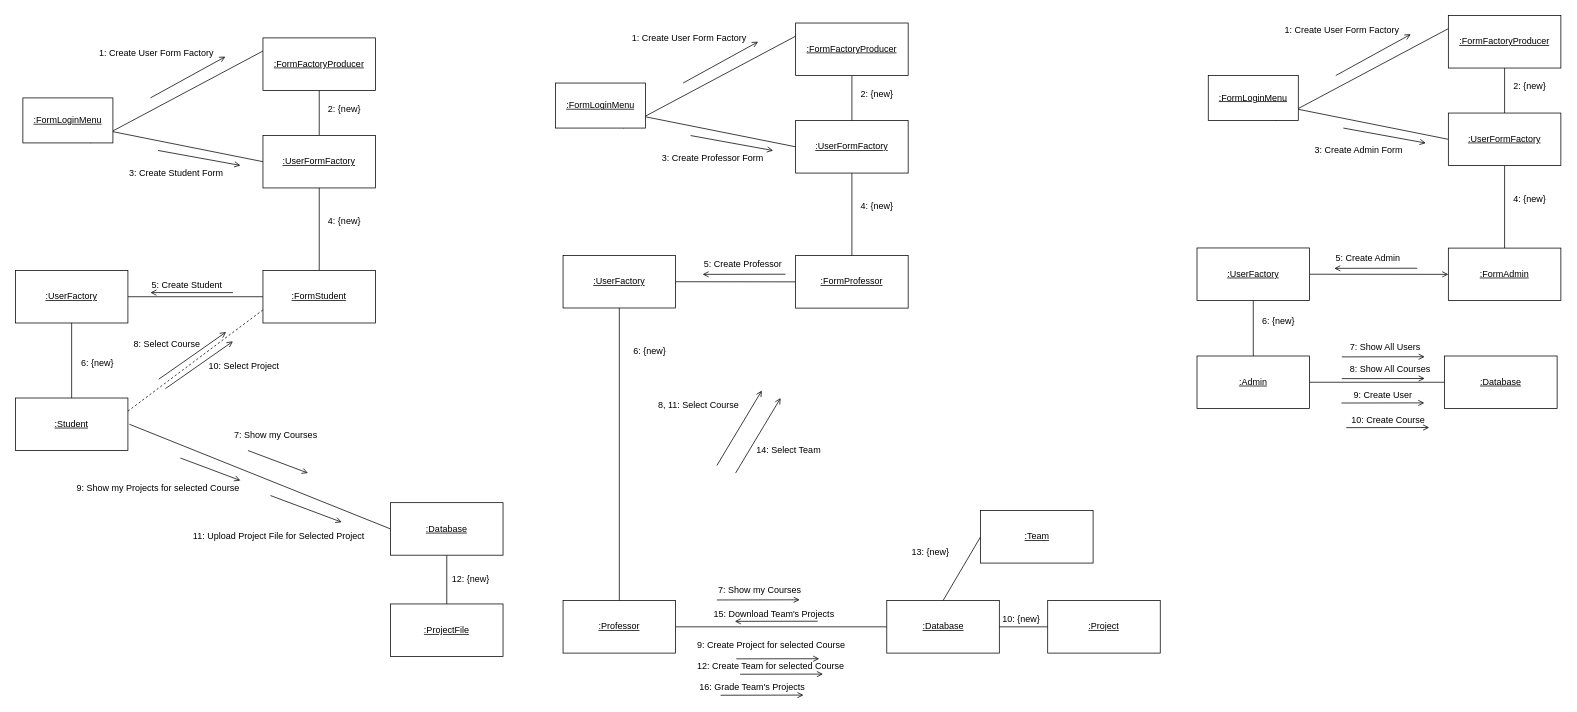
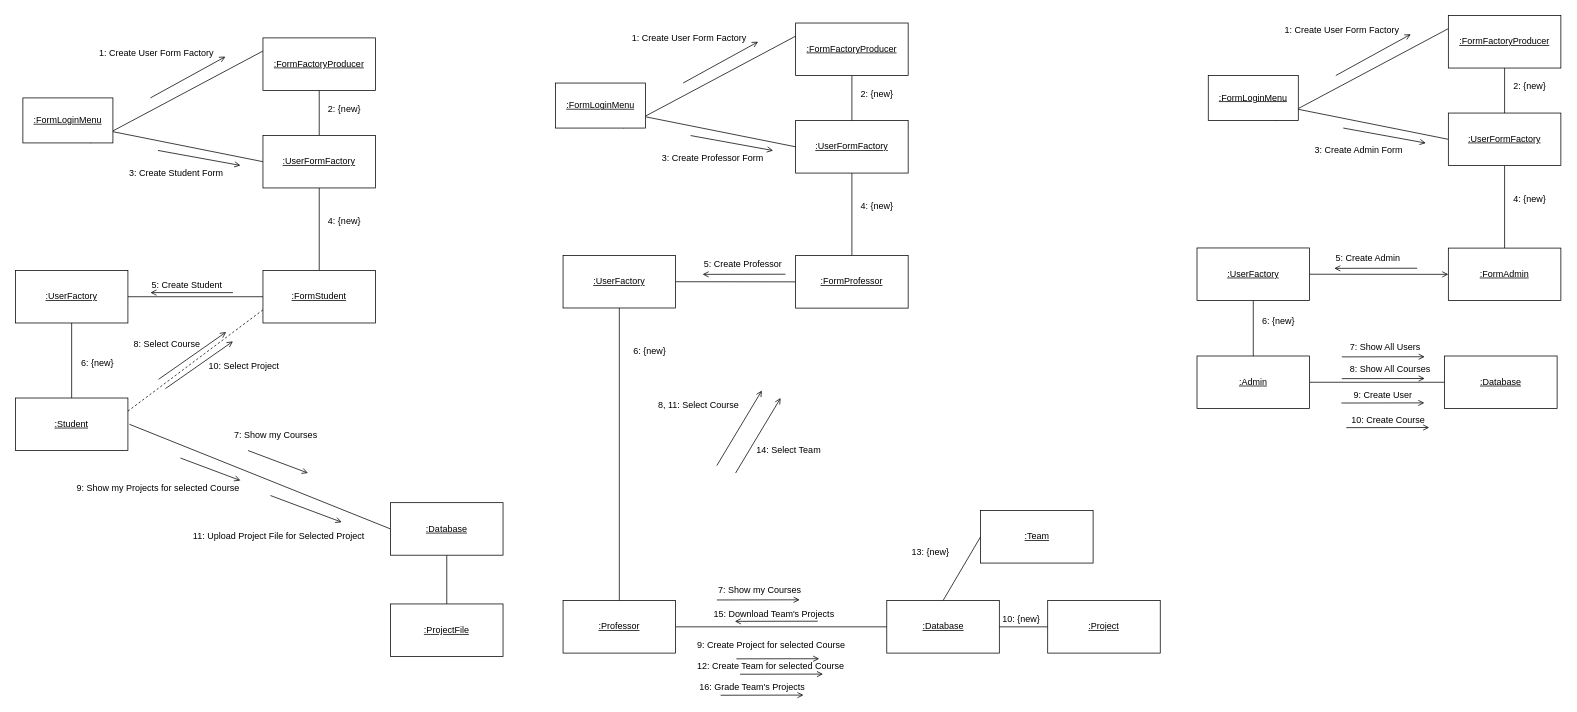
node "12: {new}": removed
